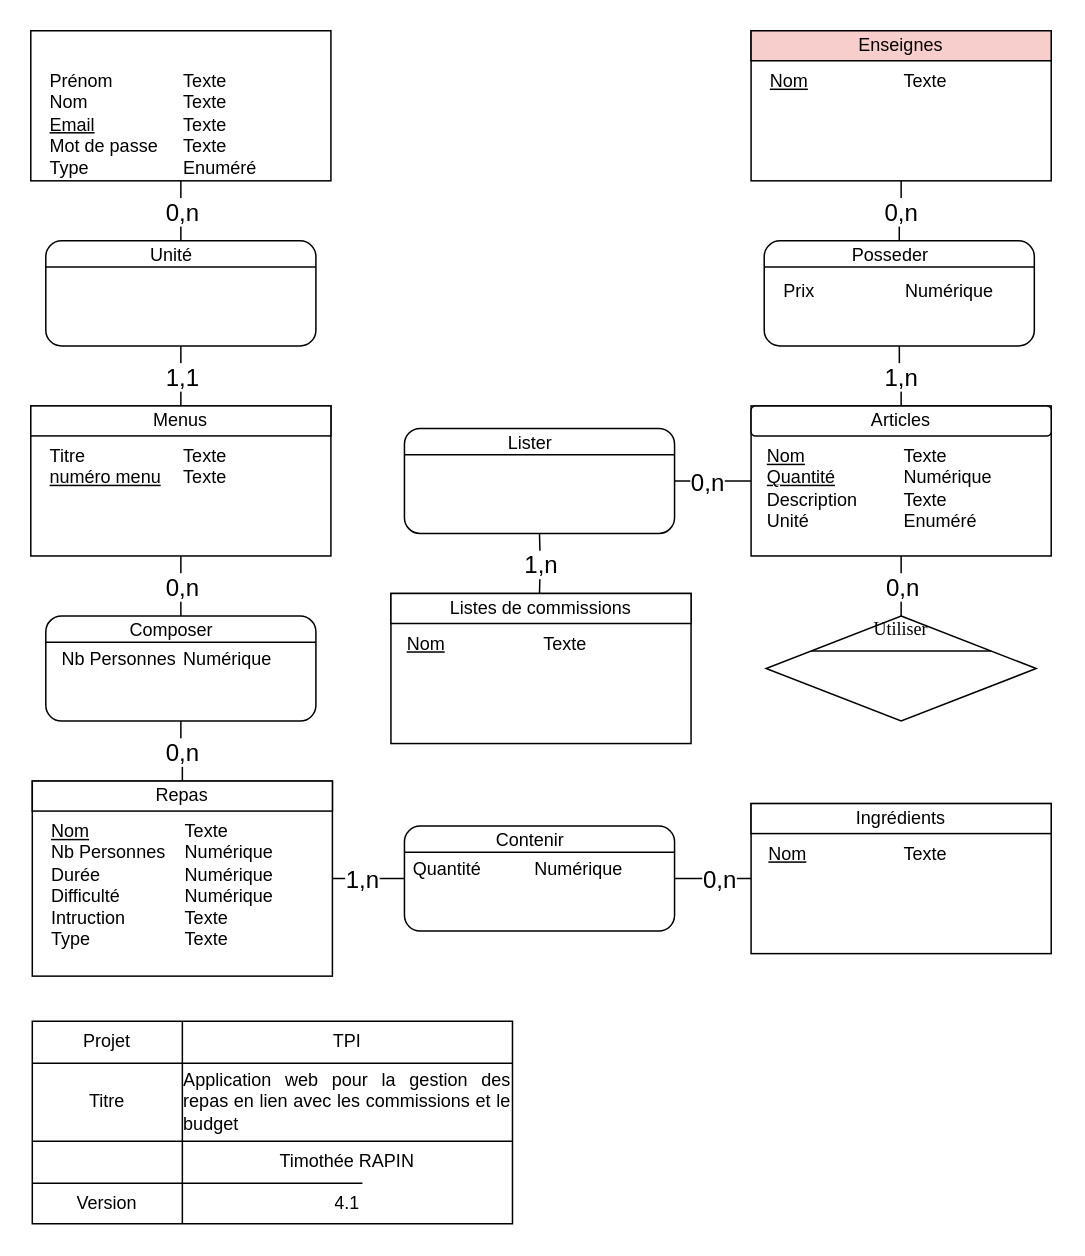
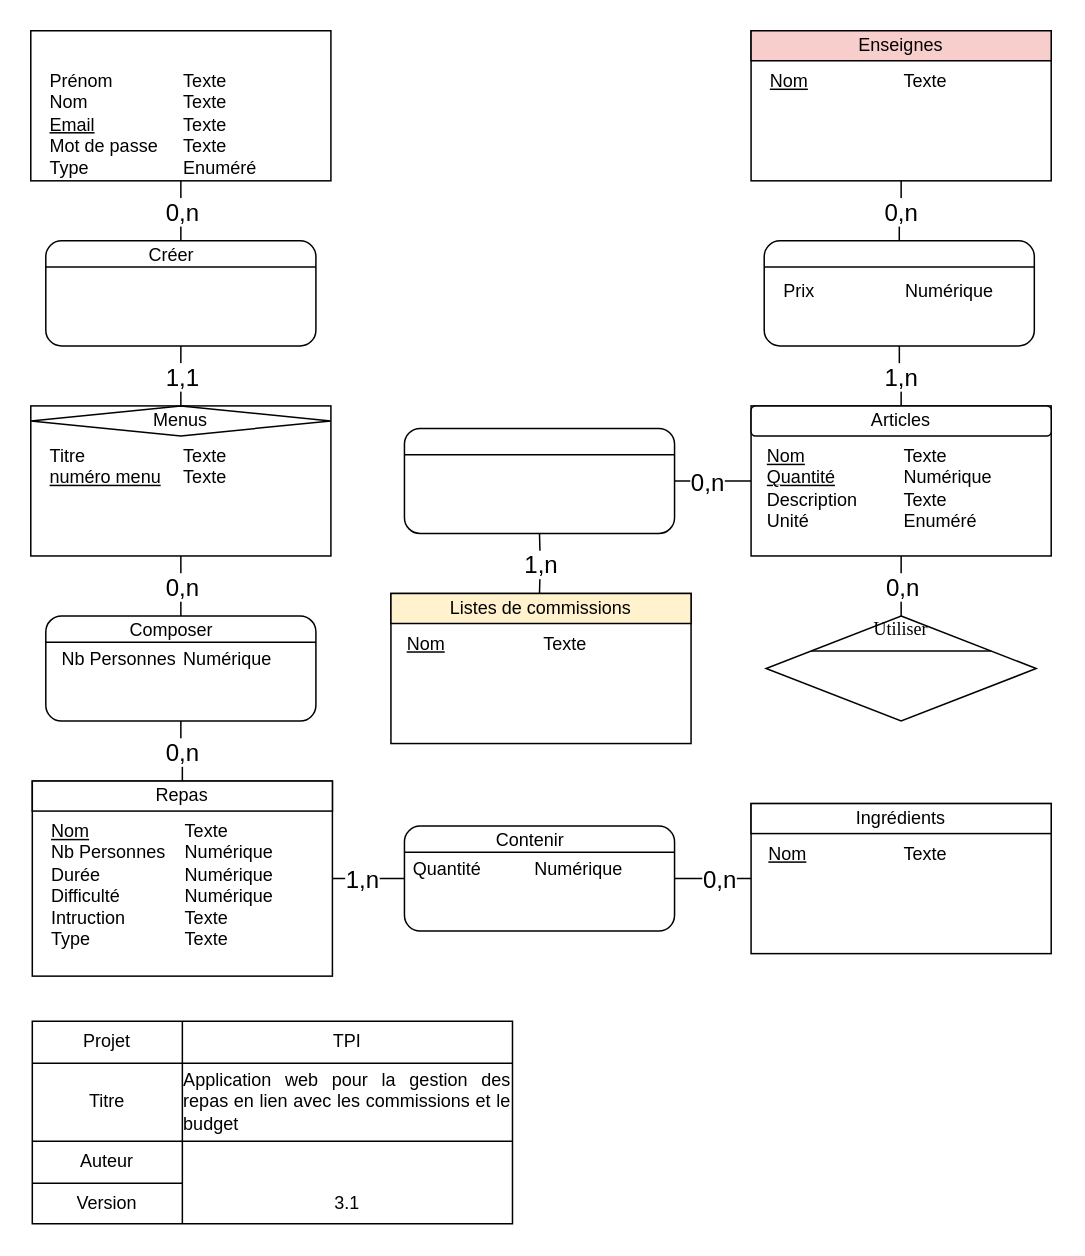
node "Unité": label "Unité" -> "Créer"
node "Posseder": removed
node "Menus": shape rectangle -> diamond
node "Lister": removed
node "Listes de commissions": fillcolor #ffffff -> #fff2cc
node "Auteur": added
node "Timothée RAPIN": removed
node "4.1": label "4.1" -> "3.1"
